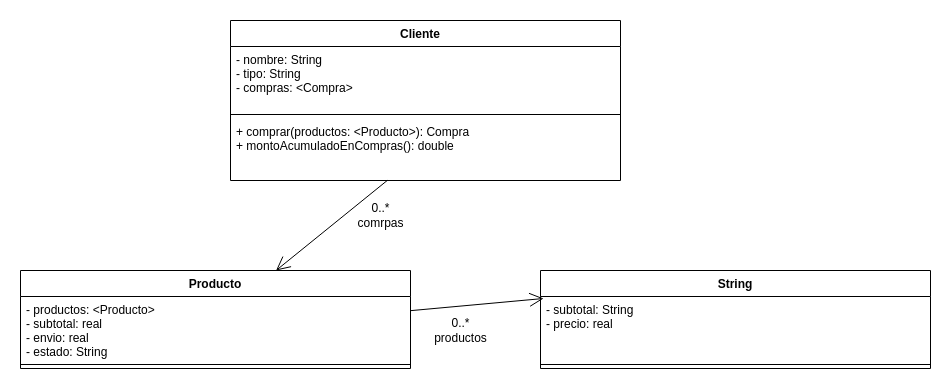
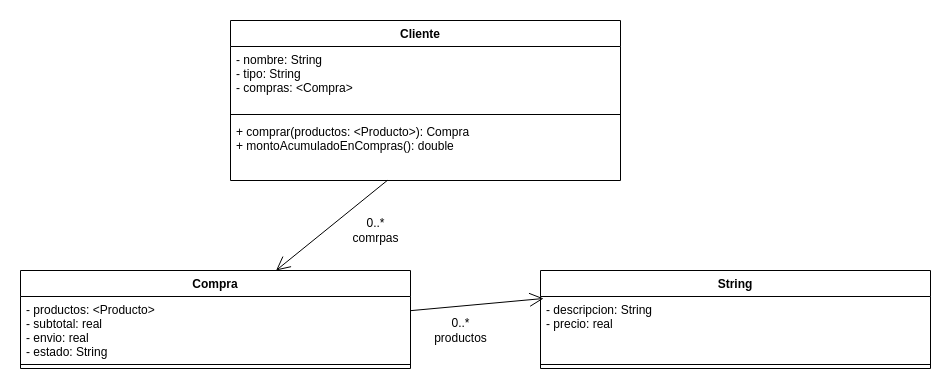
node "0..* comrpas": moved (381, 216) -> (376, 231)
node "Producto": label "Producto" -> "Compra"
node "- subtotal: String - precio: real": label "- subtotal: String - precio: real" -> "- descripcion: String - precio: real"
